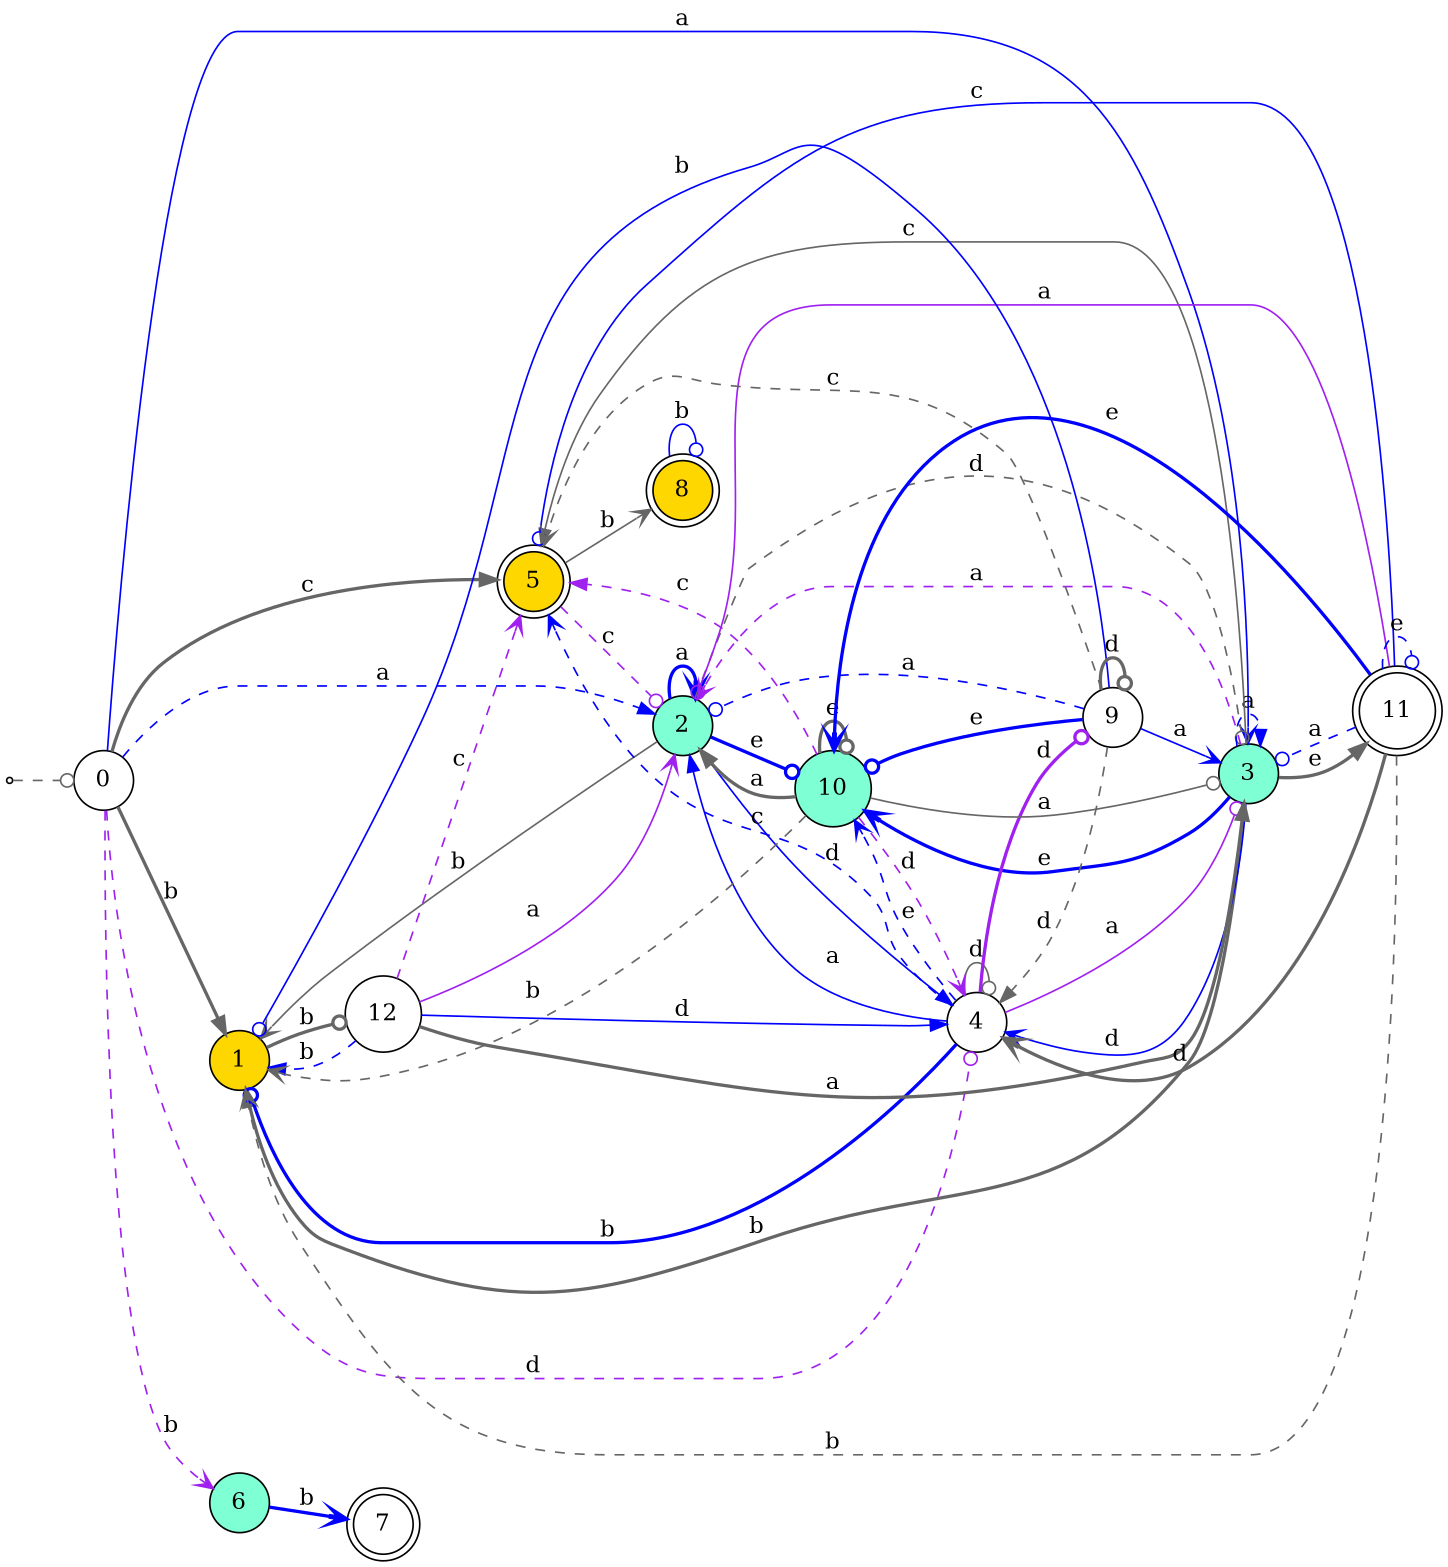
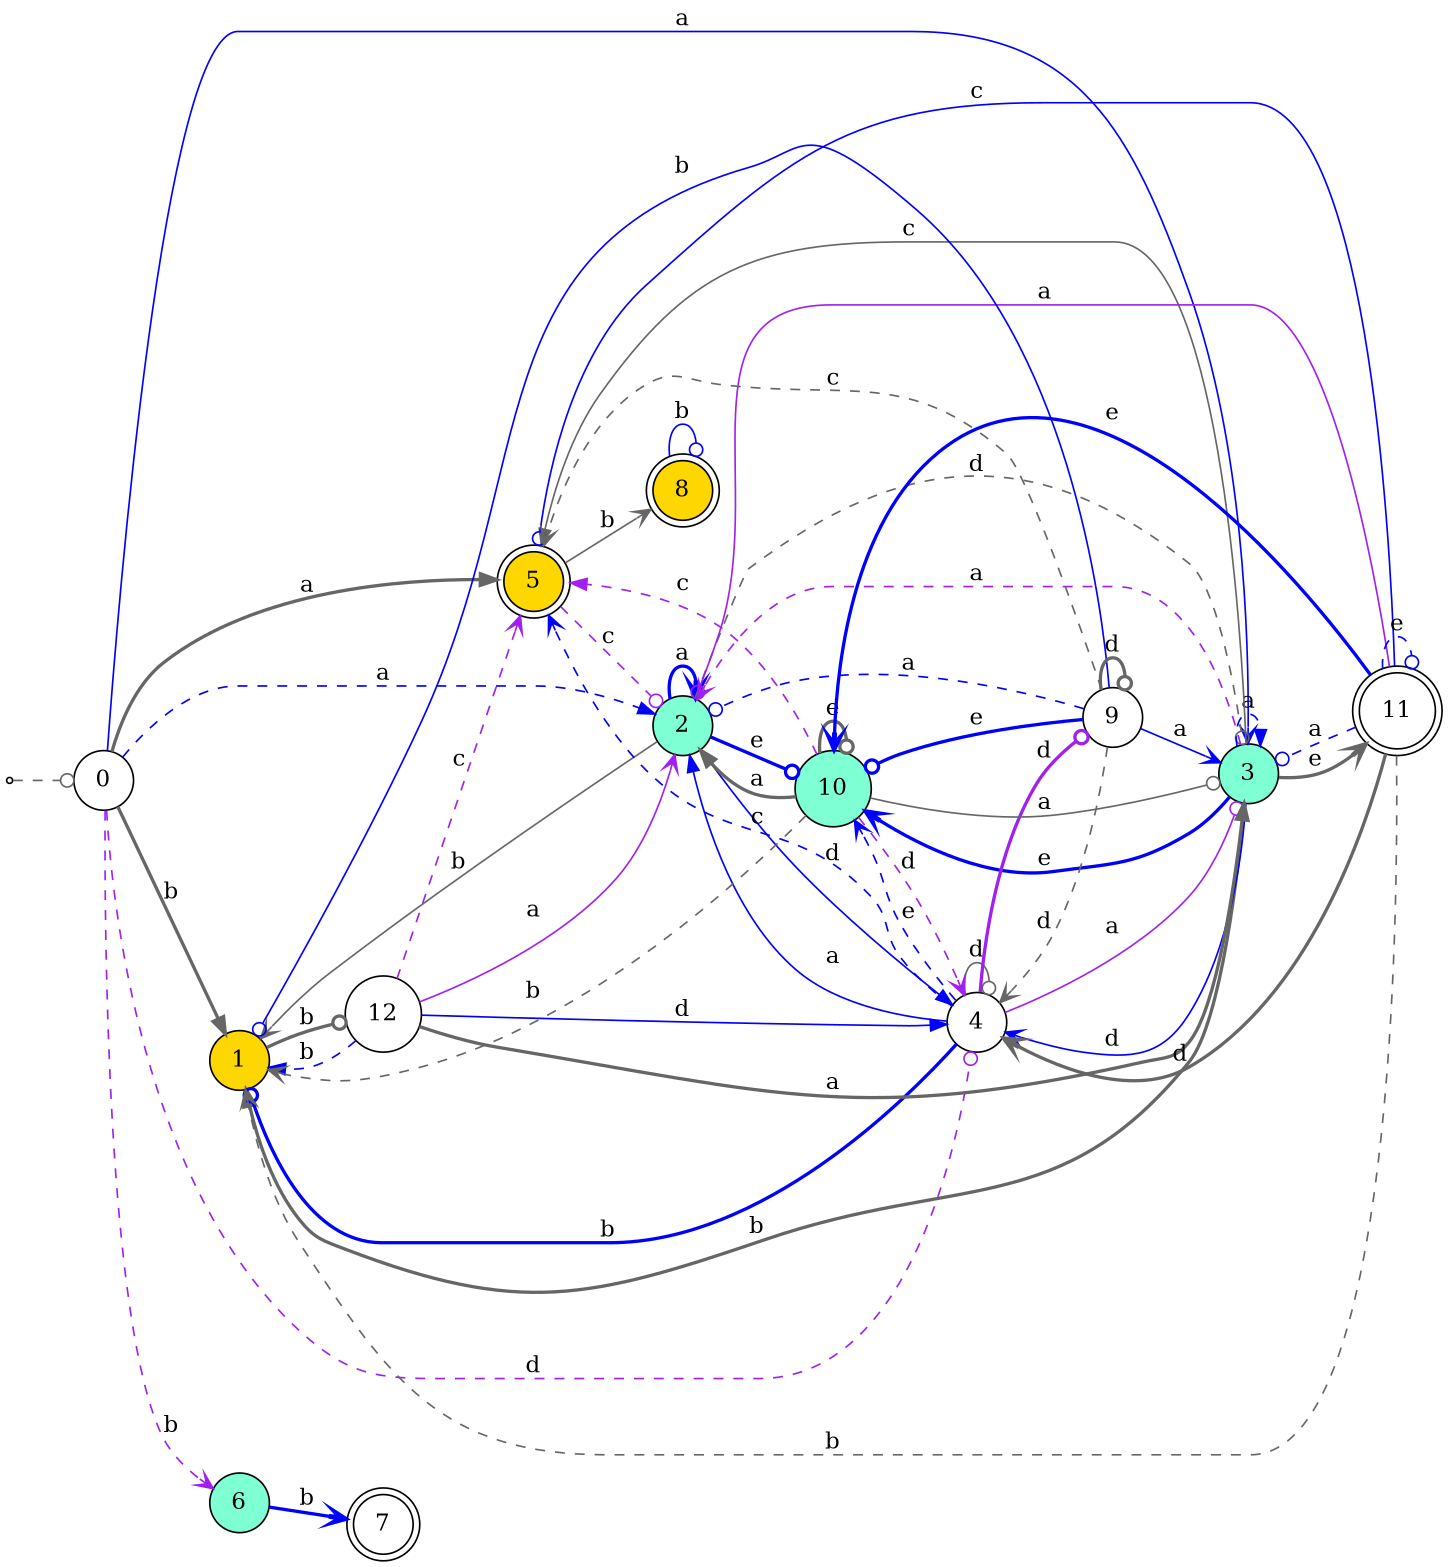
edge "0" -> "5": label "c" -> "a"
edge "3" -> "11": arrowhead normal -> vee
edge "9" -> "4": arrowhead normal -> vee
